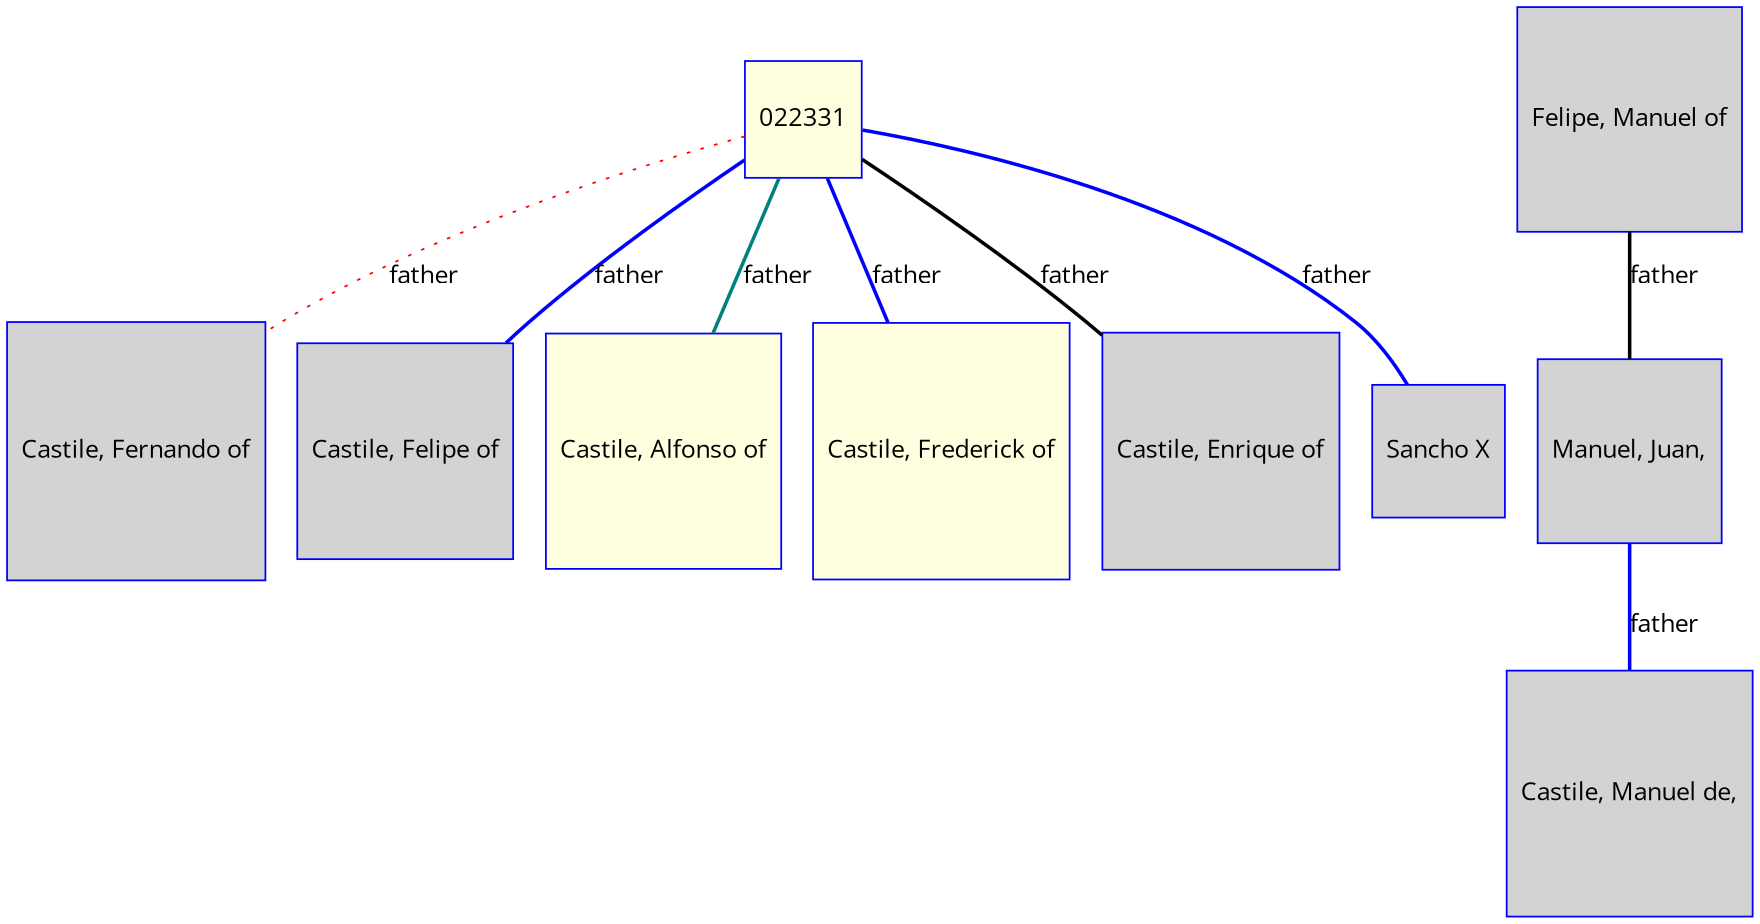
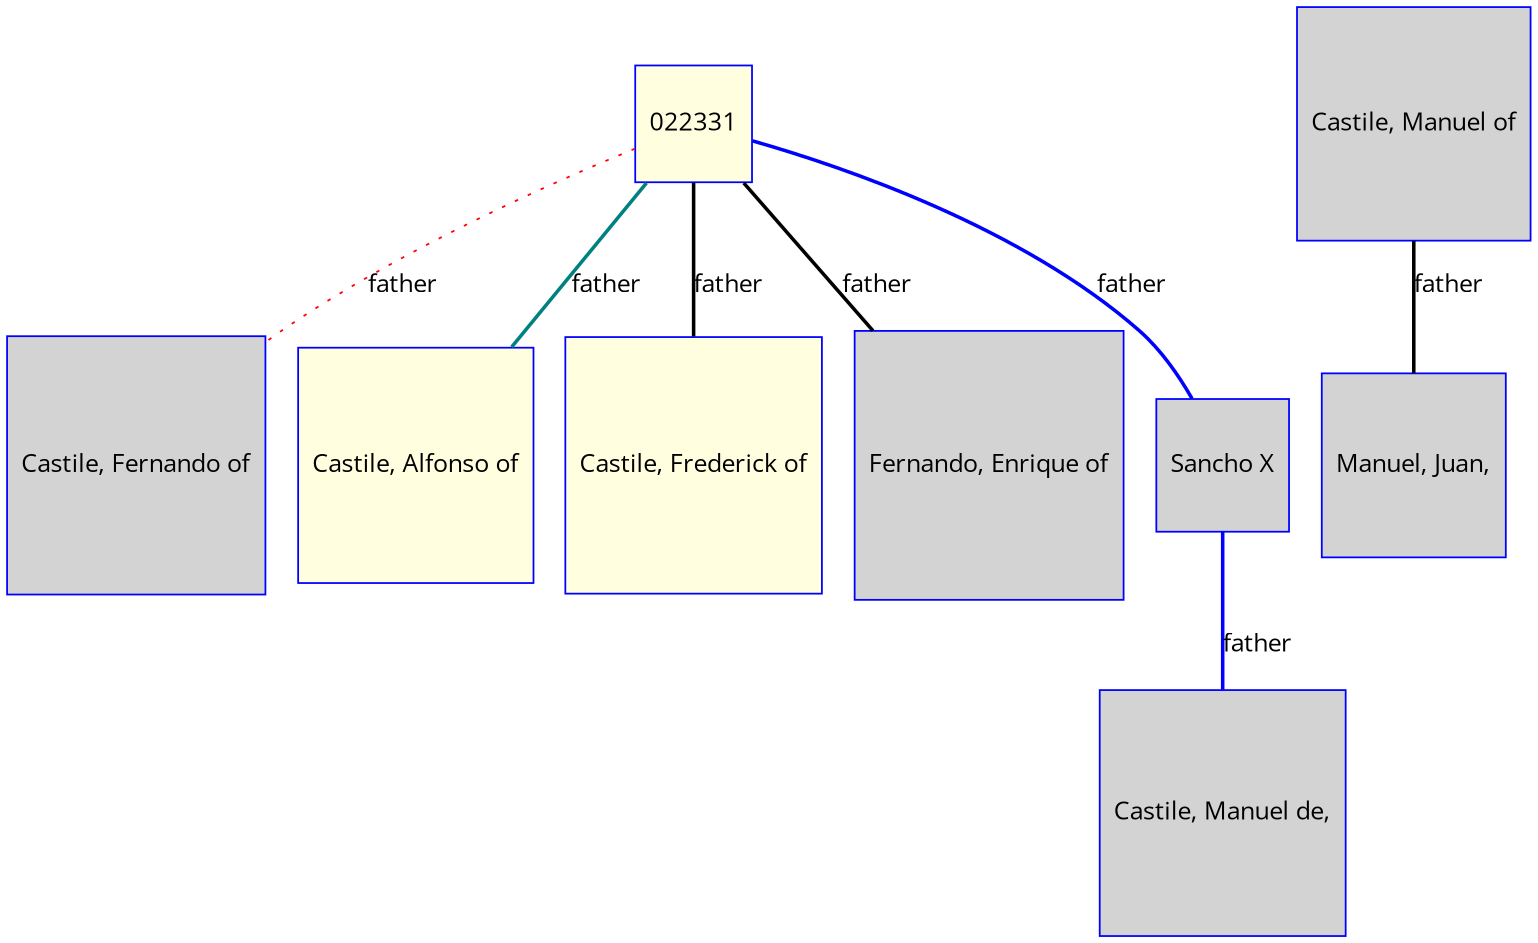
node "Felipe, Manuel of": label "Felipe, Manuel of" -> "Castile, Manuel of"
edge "022331" -- "Castile, Frederick of": color blue -> black
node "Castile, Felipe of": removed
node "Castile, Enrique of": label "Castile, Enrique of" -> "Fernando, Enrique of"
edge "Manuel, Juan," -- "Castile, Manuel de,": now "Sancho X" -- "Castile, Manuel de,"
